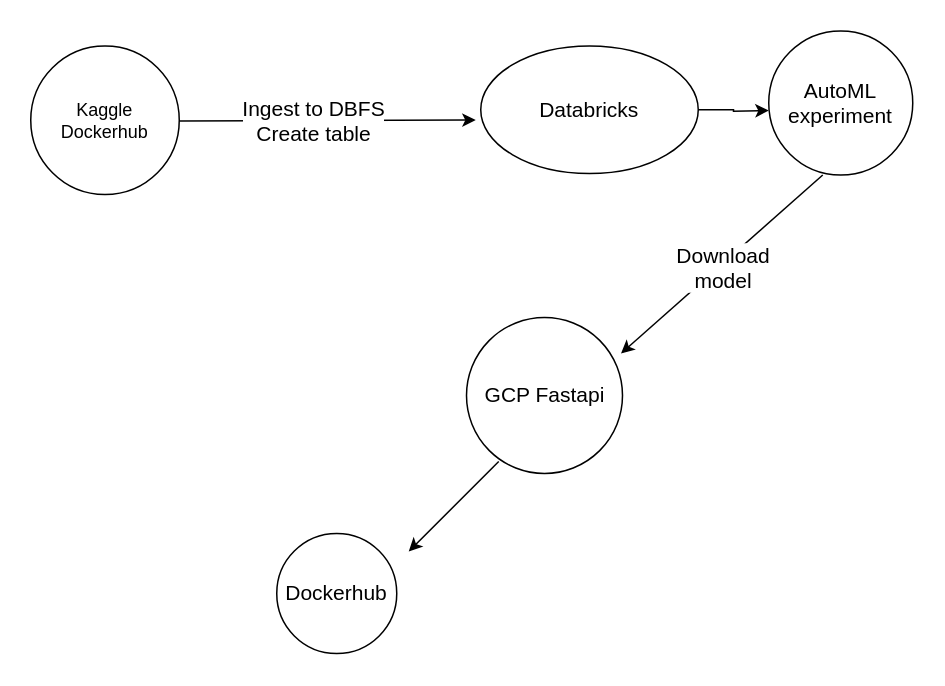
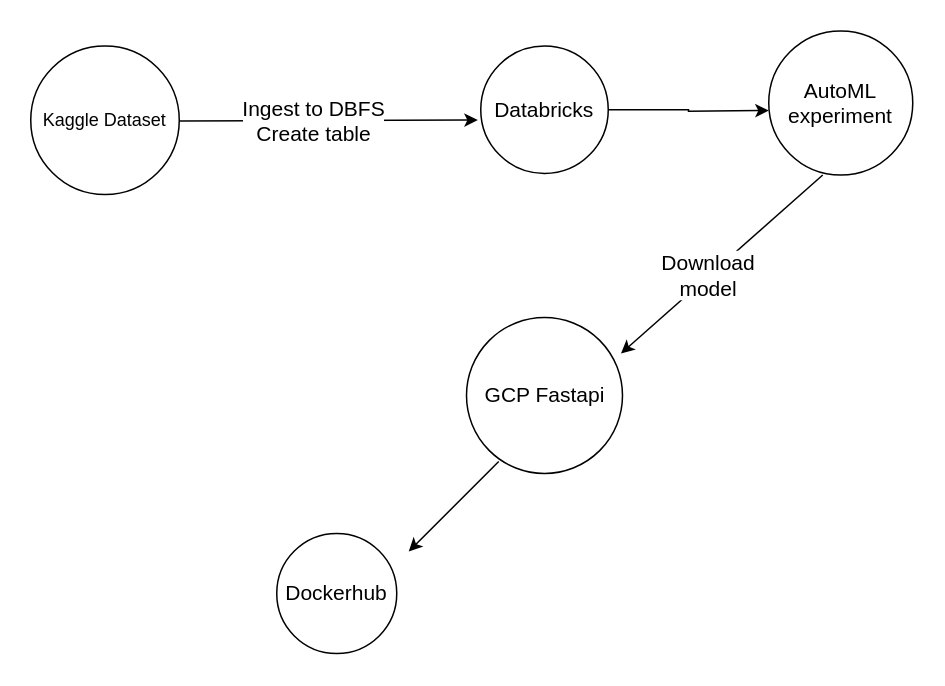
node "Databricks": size 218x128 -> 128x128
node "Kaggle Dockerhub": label "Kaggle Dockerhub" -> "Kaggle Dataset"
node "Download model": moved (724, 268) -> (709, 275)
